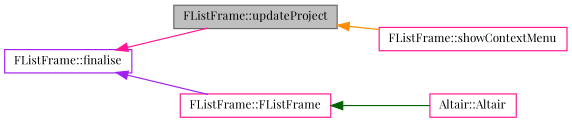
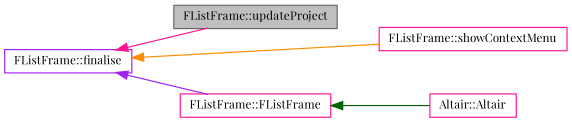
edge "FListFrame::showContextMenu" -> "FListFrame::updateProject": now "FListFrame::showContextMenu" -> "FListFrame::finalise"
